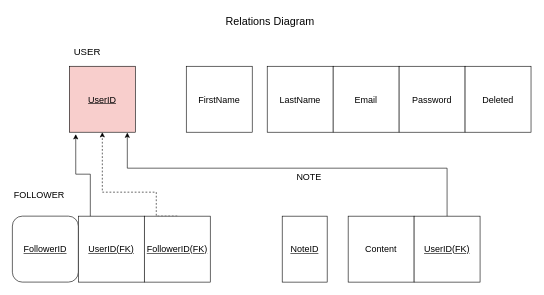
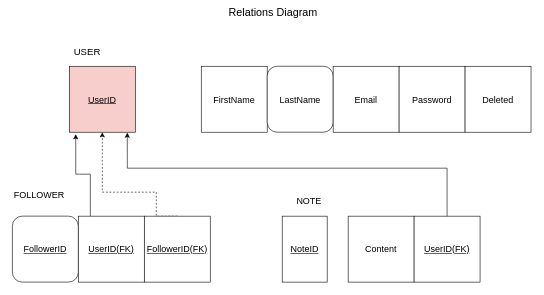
node "Relations Diagram": moved (270, 21) -> (273, 12)
node "FirstName": moved (219, 99) -> (234, 99)
node "LastName": shape rectangle -> rounded rectangle
node "NOTE": moved (309, 177) -> (309, 201)
